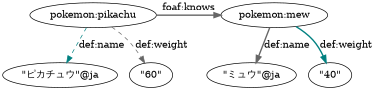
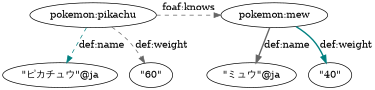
edge "pokemon:pikachu" -> "pokemon:mew": style bold -> dashed
